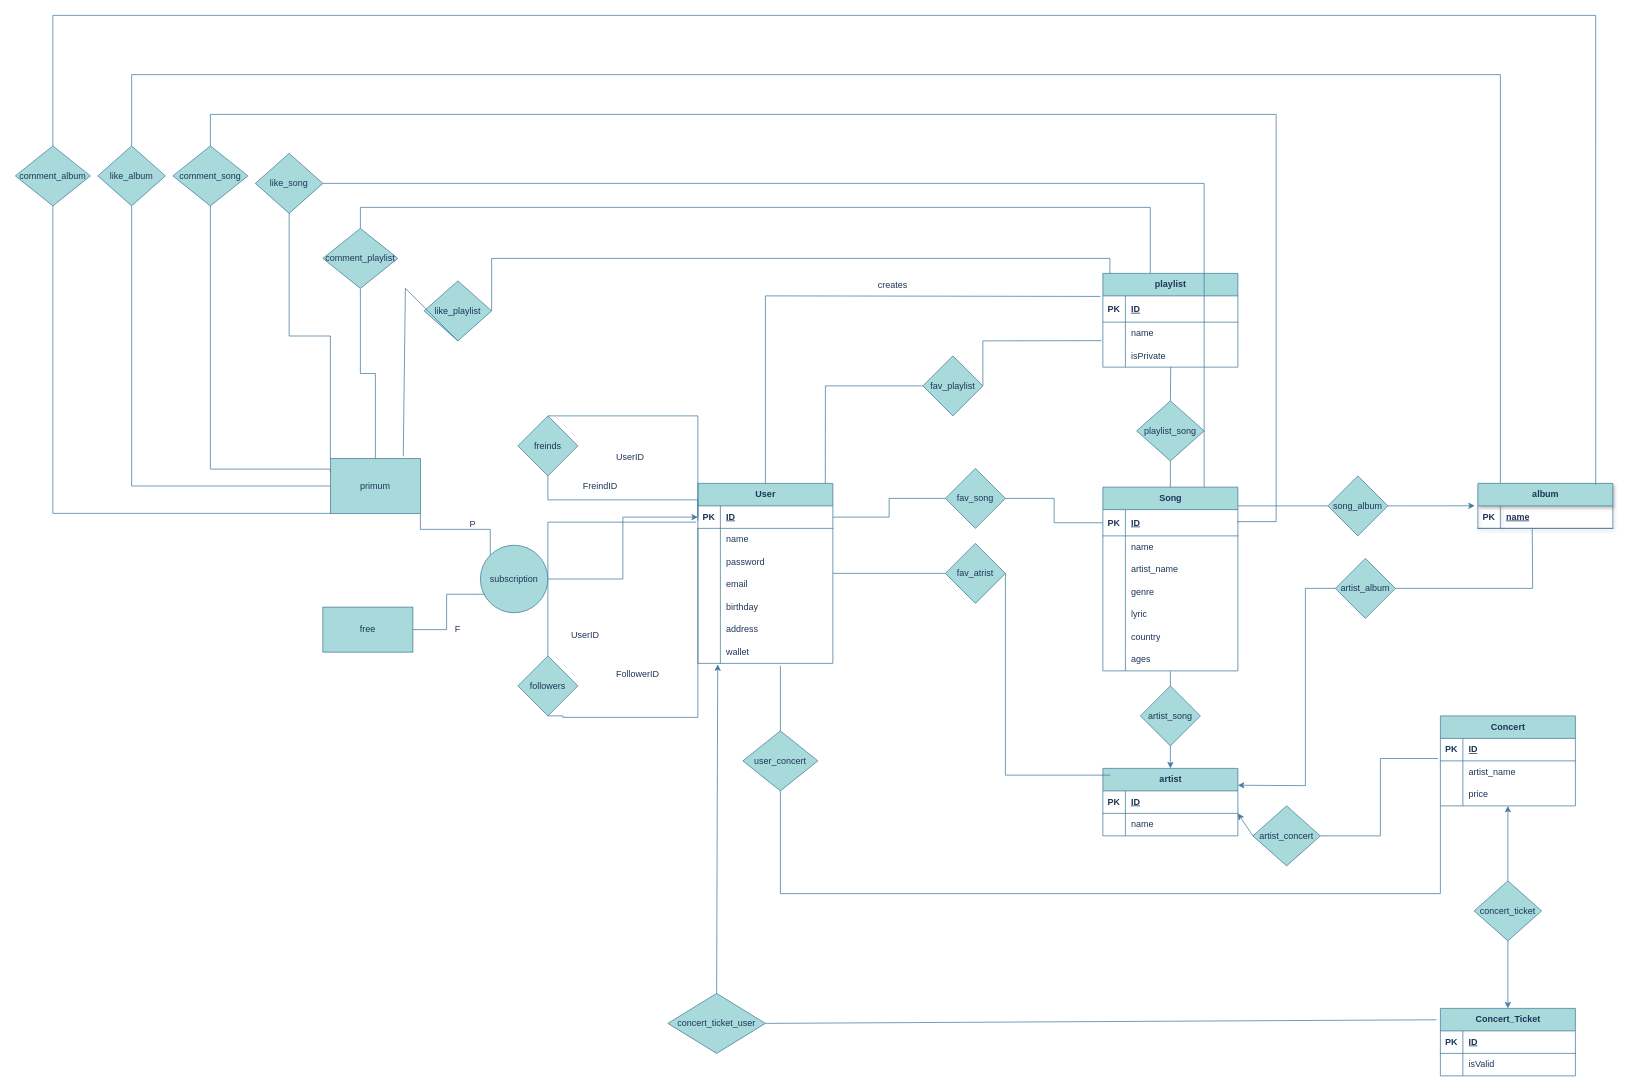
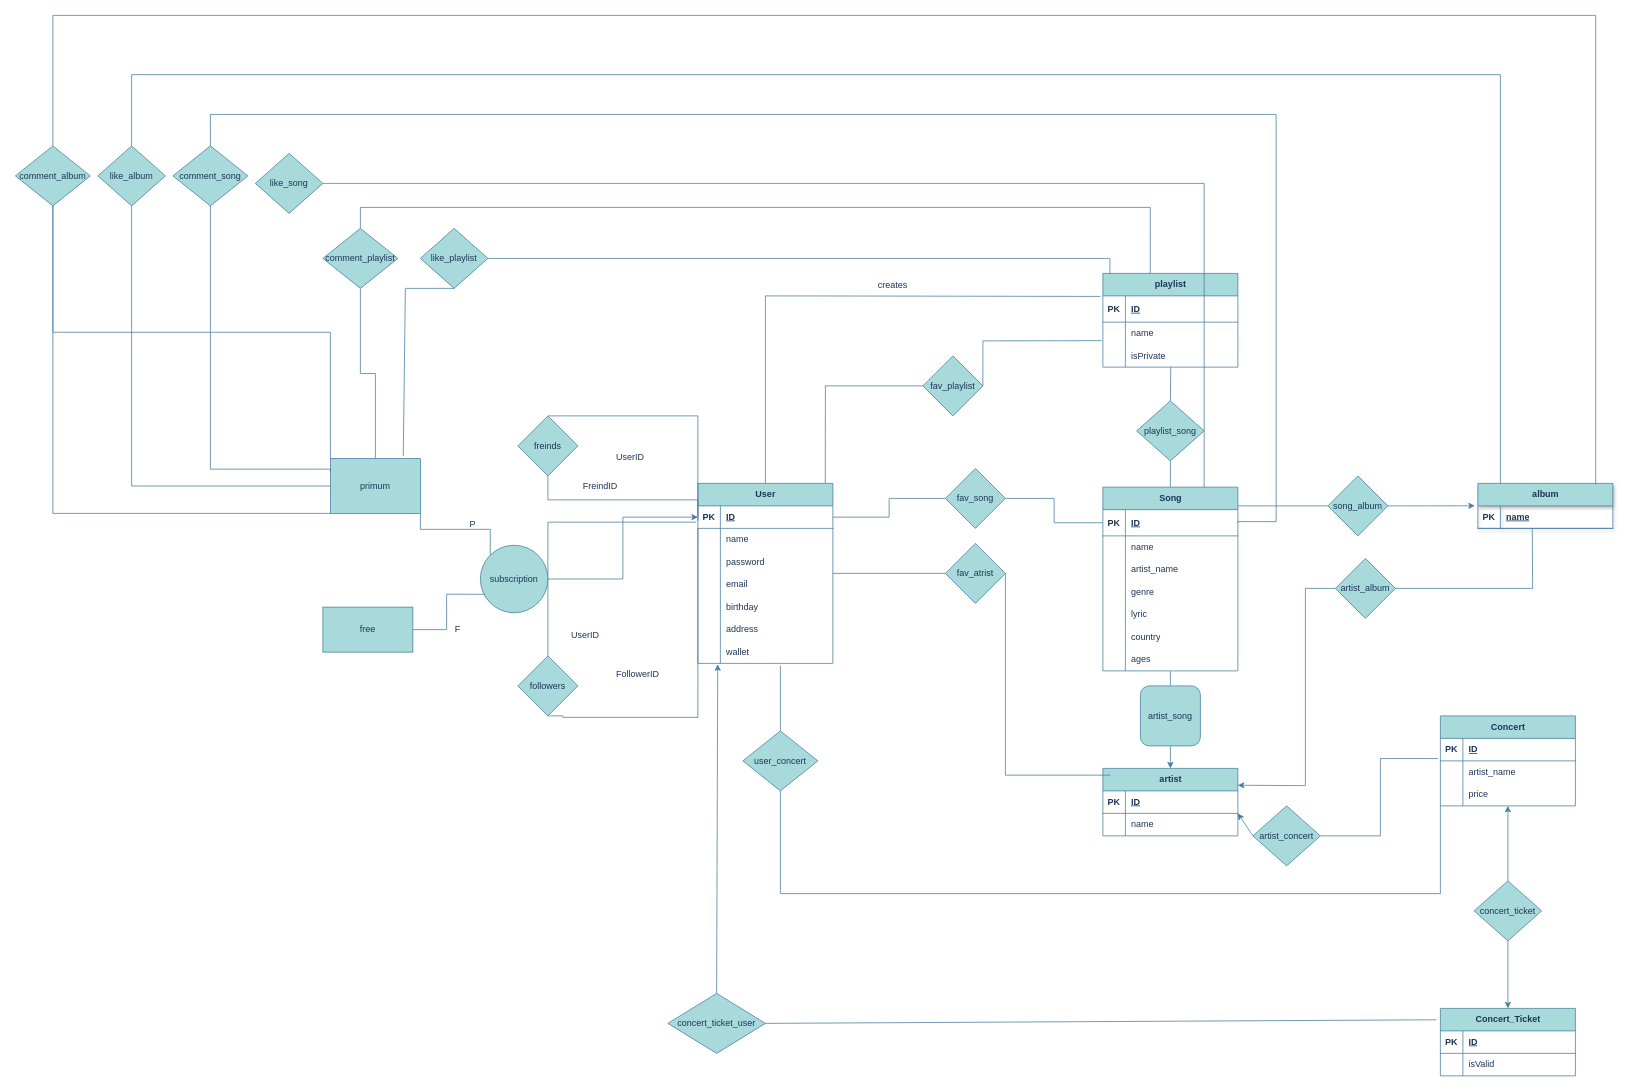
edge "like_song" -- "primum": now "comment_album" -- "primum"
node "like_playlist": moved (458, 311) -> (454, 258)
node "artist_song": shape diamond -> rounded rectangle
